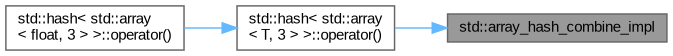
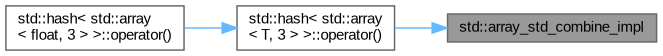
node "std::array_hash_combine_impl": label "std::array_hash_combine_impl" -> "std::array_std_combine_impl"
